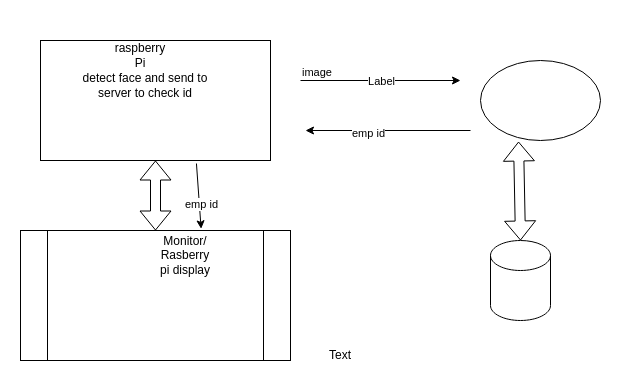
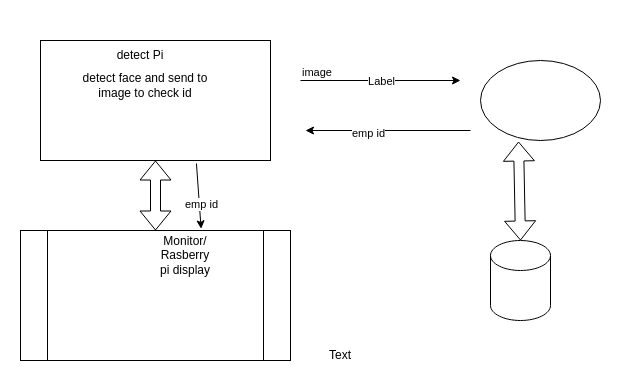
node "raspberry Pi": label "raspberry Pi" -> "detect Pi"
node "detect face and send to server to check id": label "detect face and send to server to check id" -> "detect face and send to image to check id"
